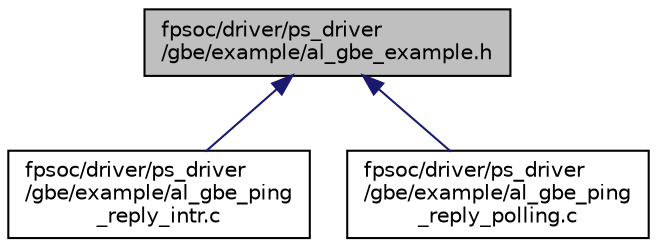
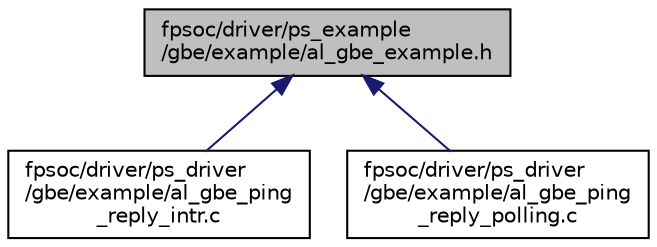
node "fpsoc/driver/ps_driver /gbe/example/al_gbe_example.h": label "fpsoc/driver/ps_driver /gbe/example/al_gbe_example.h" -> "fpsoc/driver/ps_example /gbe/example/al_gbe_example.h"
